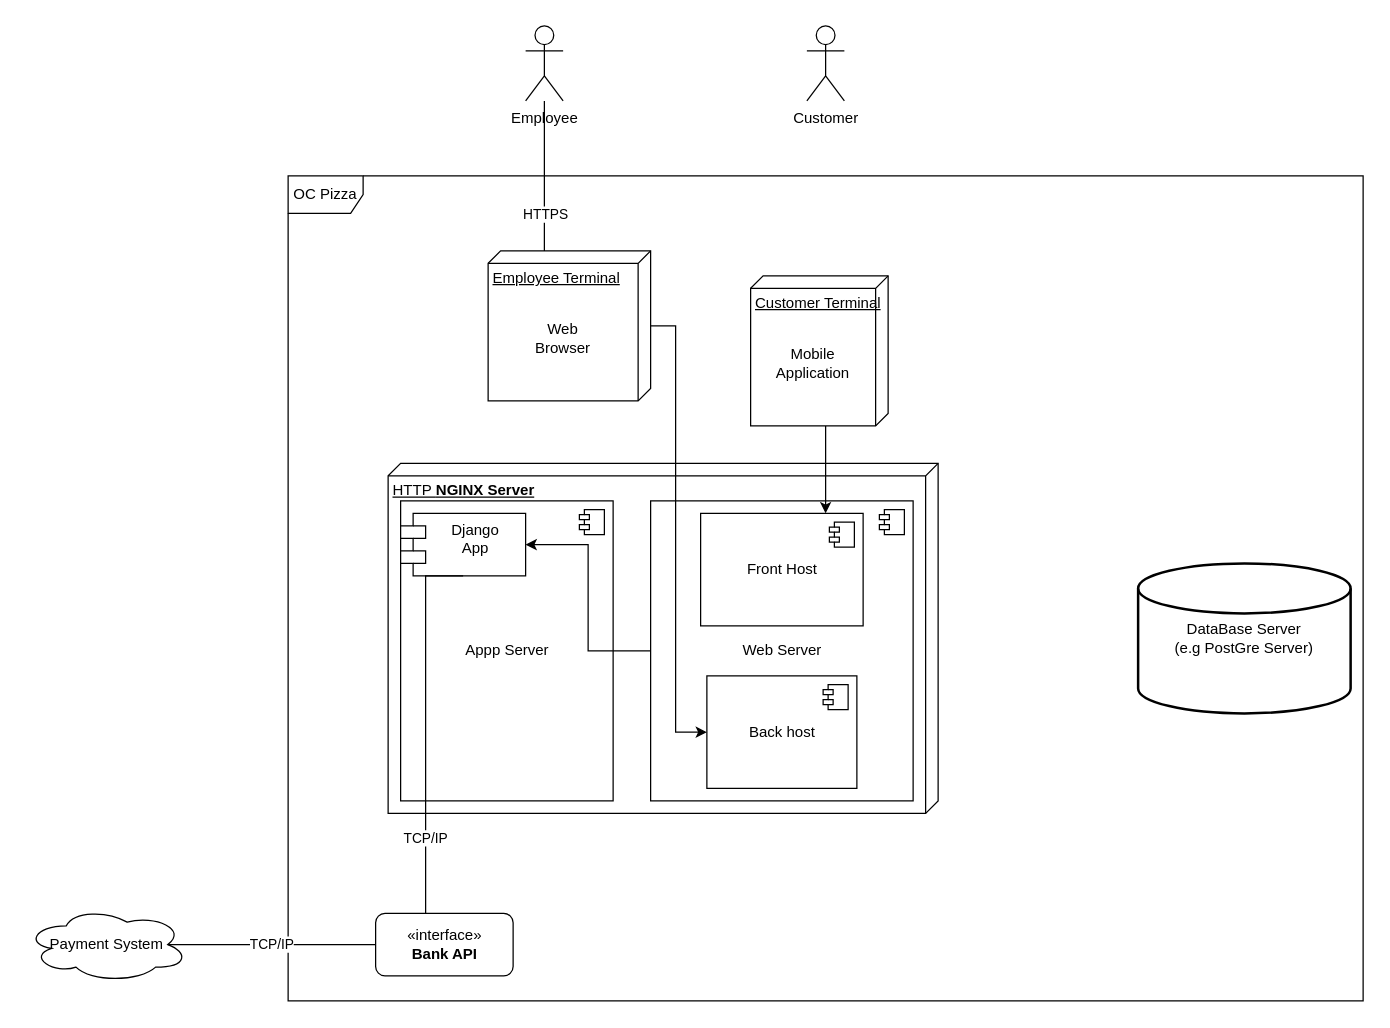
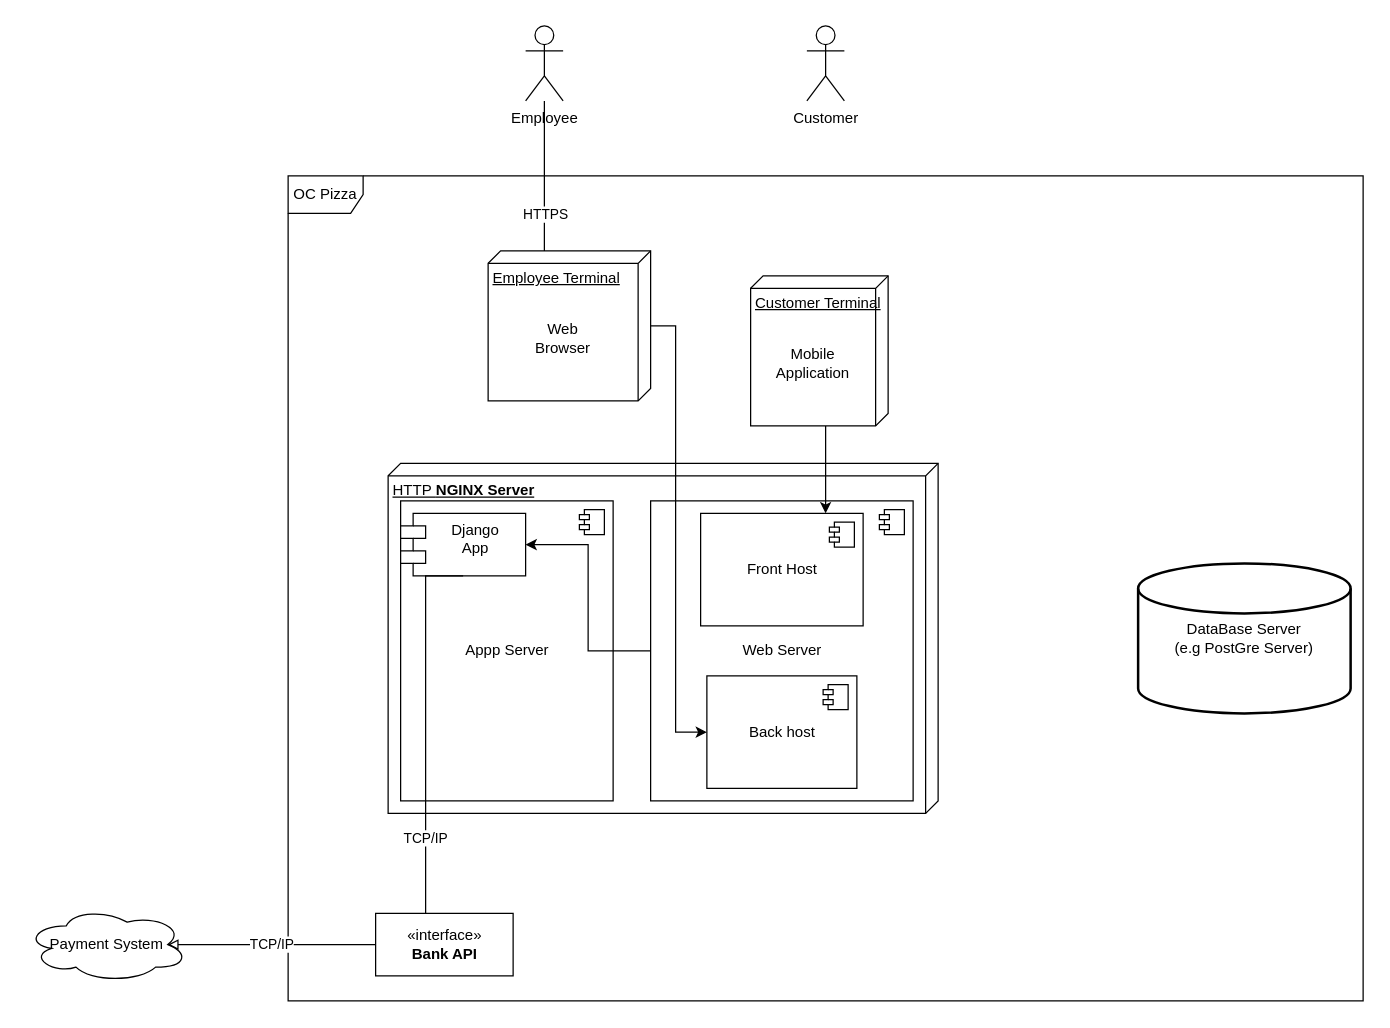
edge "Payment System" -- "«interface» Bank API": arrowhead none -> block
node "«interface» Bank API": shape rounded rectangle -> rectangle
